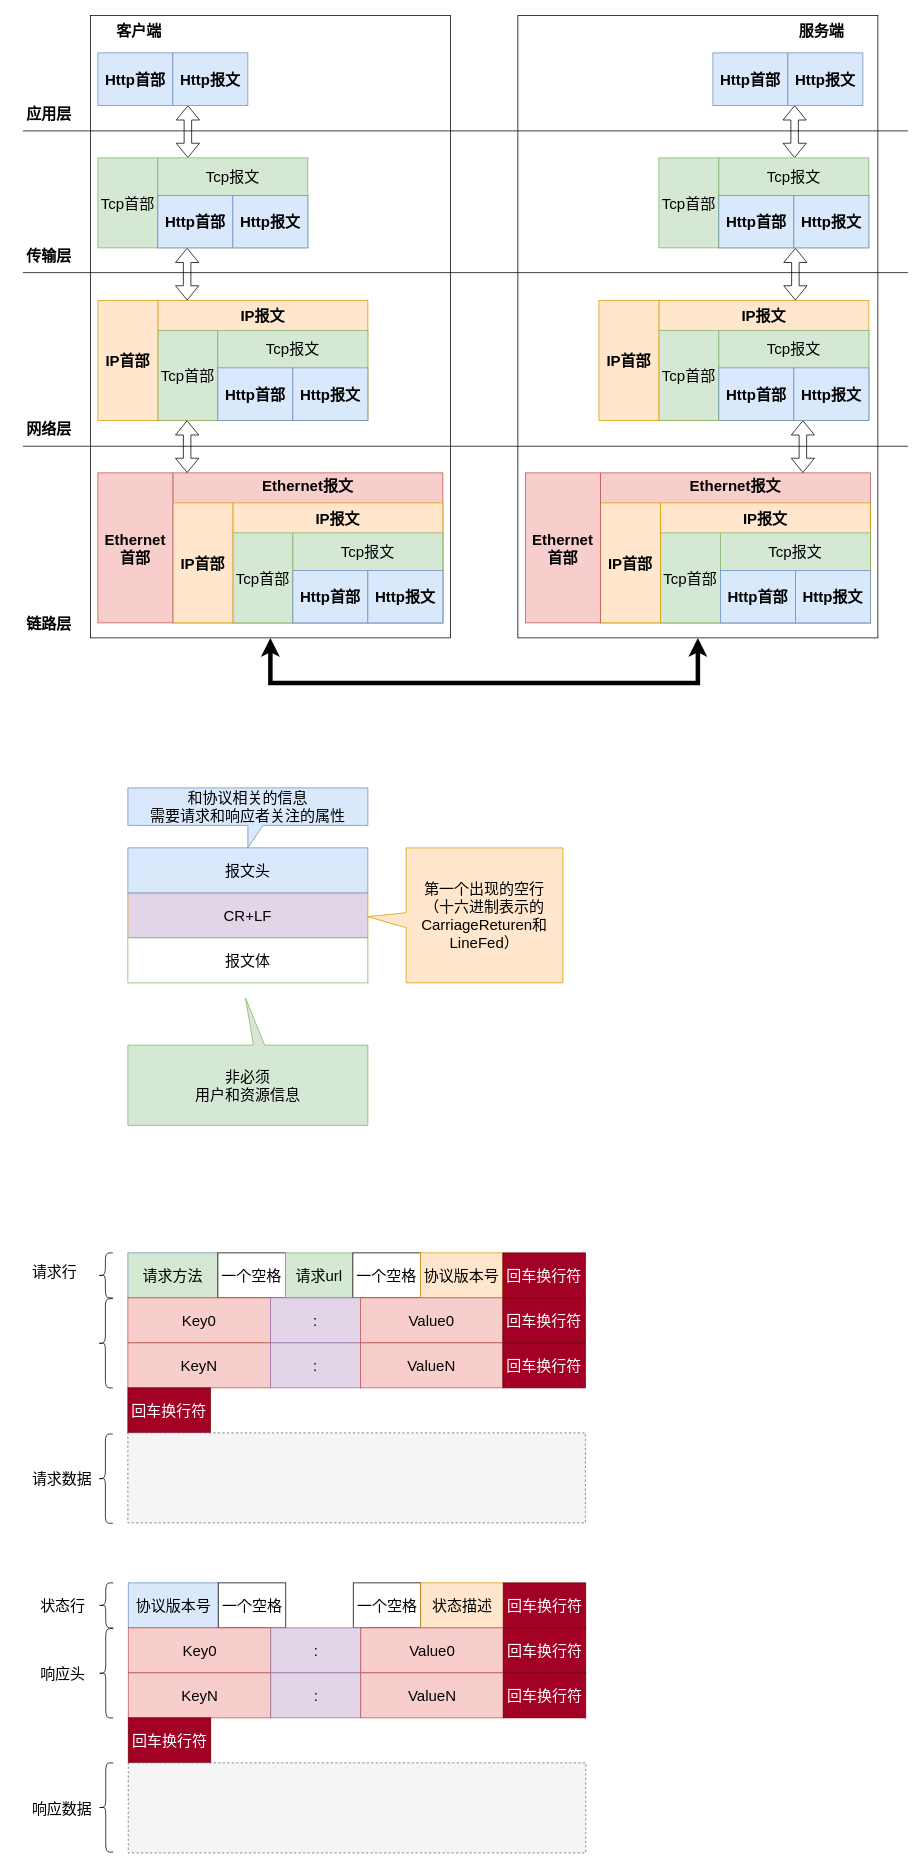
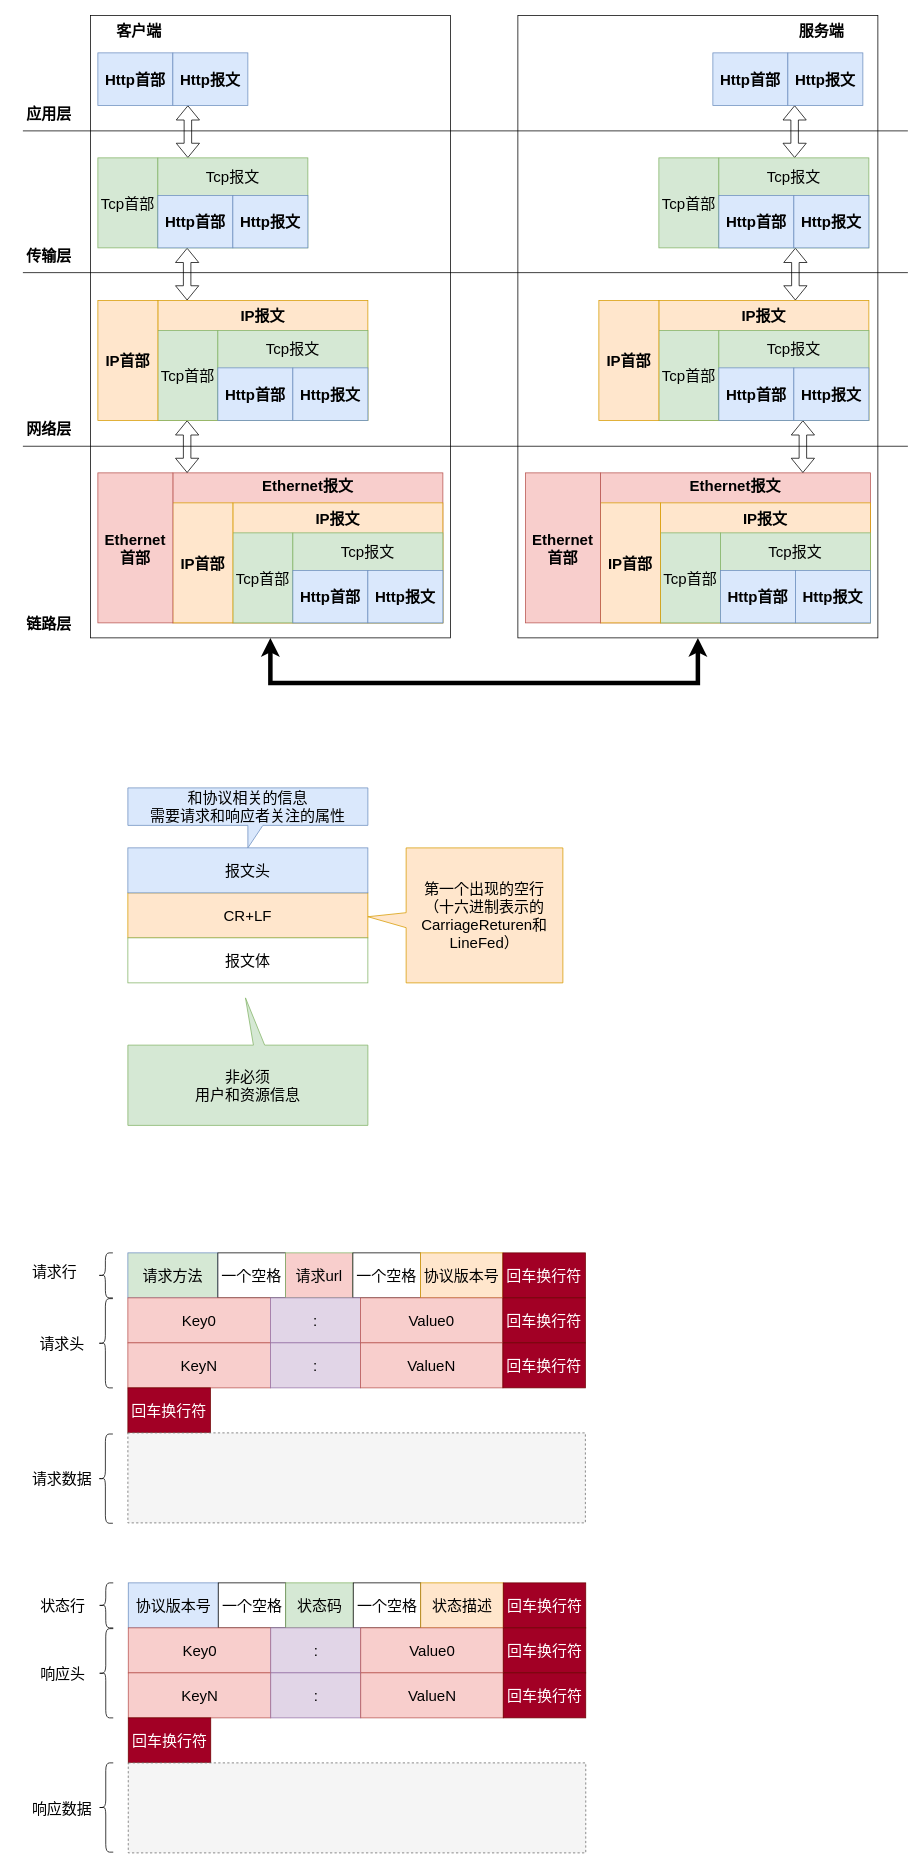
node "CR+LF": fillcolor #e1d5e7 -> #ffe6cc
node "请求url": fillcolor #d5e8d4 -> #f8cecc
node "请求头": added
node "状态码": added
